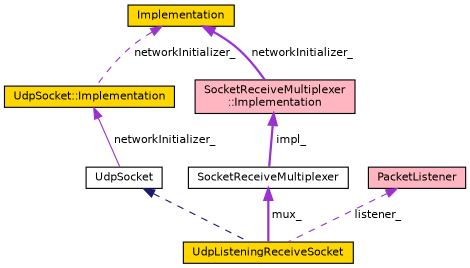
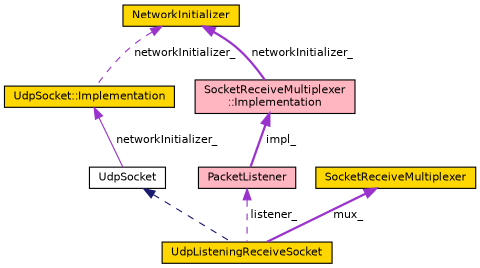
node "Implementation": label "Implementation" -> "NetworkInitializer"
edge "SocketReceiveMultiplexer" -> "SocketReceiveMultiplexer ::Implementation": now "PacketListener" -> "SocketReceiveMultiplexer ::Implementation"
node "SocketReceiveMultiplexer": fillcolor white -> gold
